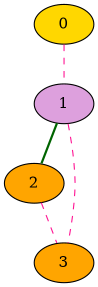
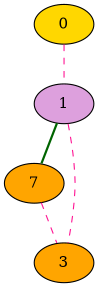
node "2": label "2" -> "7"
